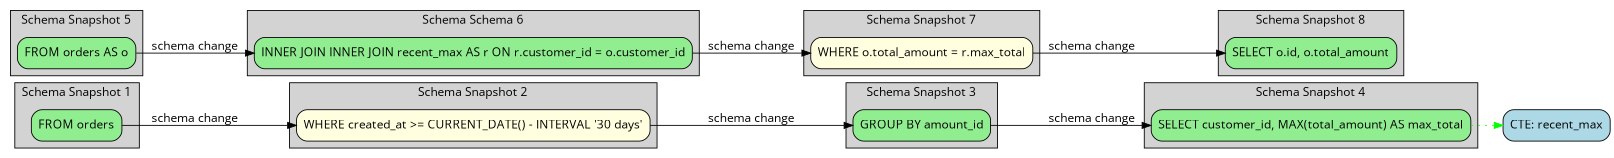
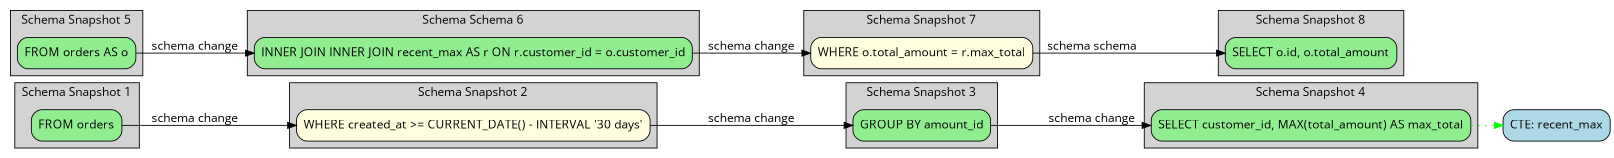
edge "WHERE o.total_amount = r.max_total" -> "SELECT o.id, o.total_amount": label "schema change" -> "schema schema"
